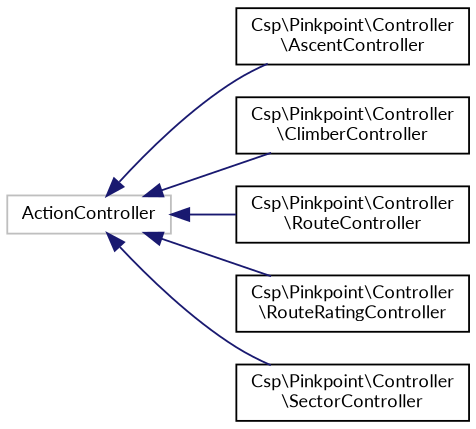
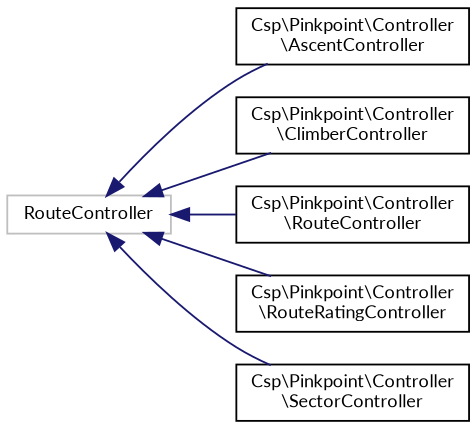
node "ActionController": label "ActionController" -> "RouteController"
